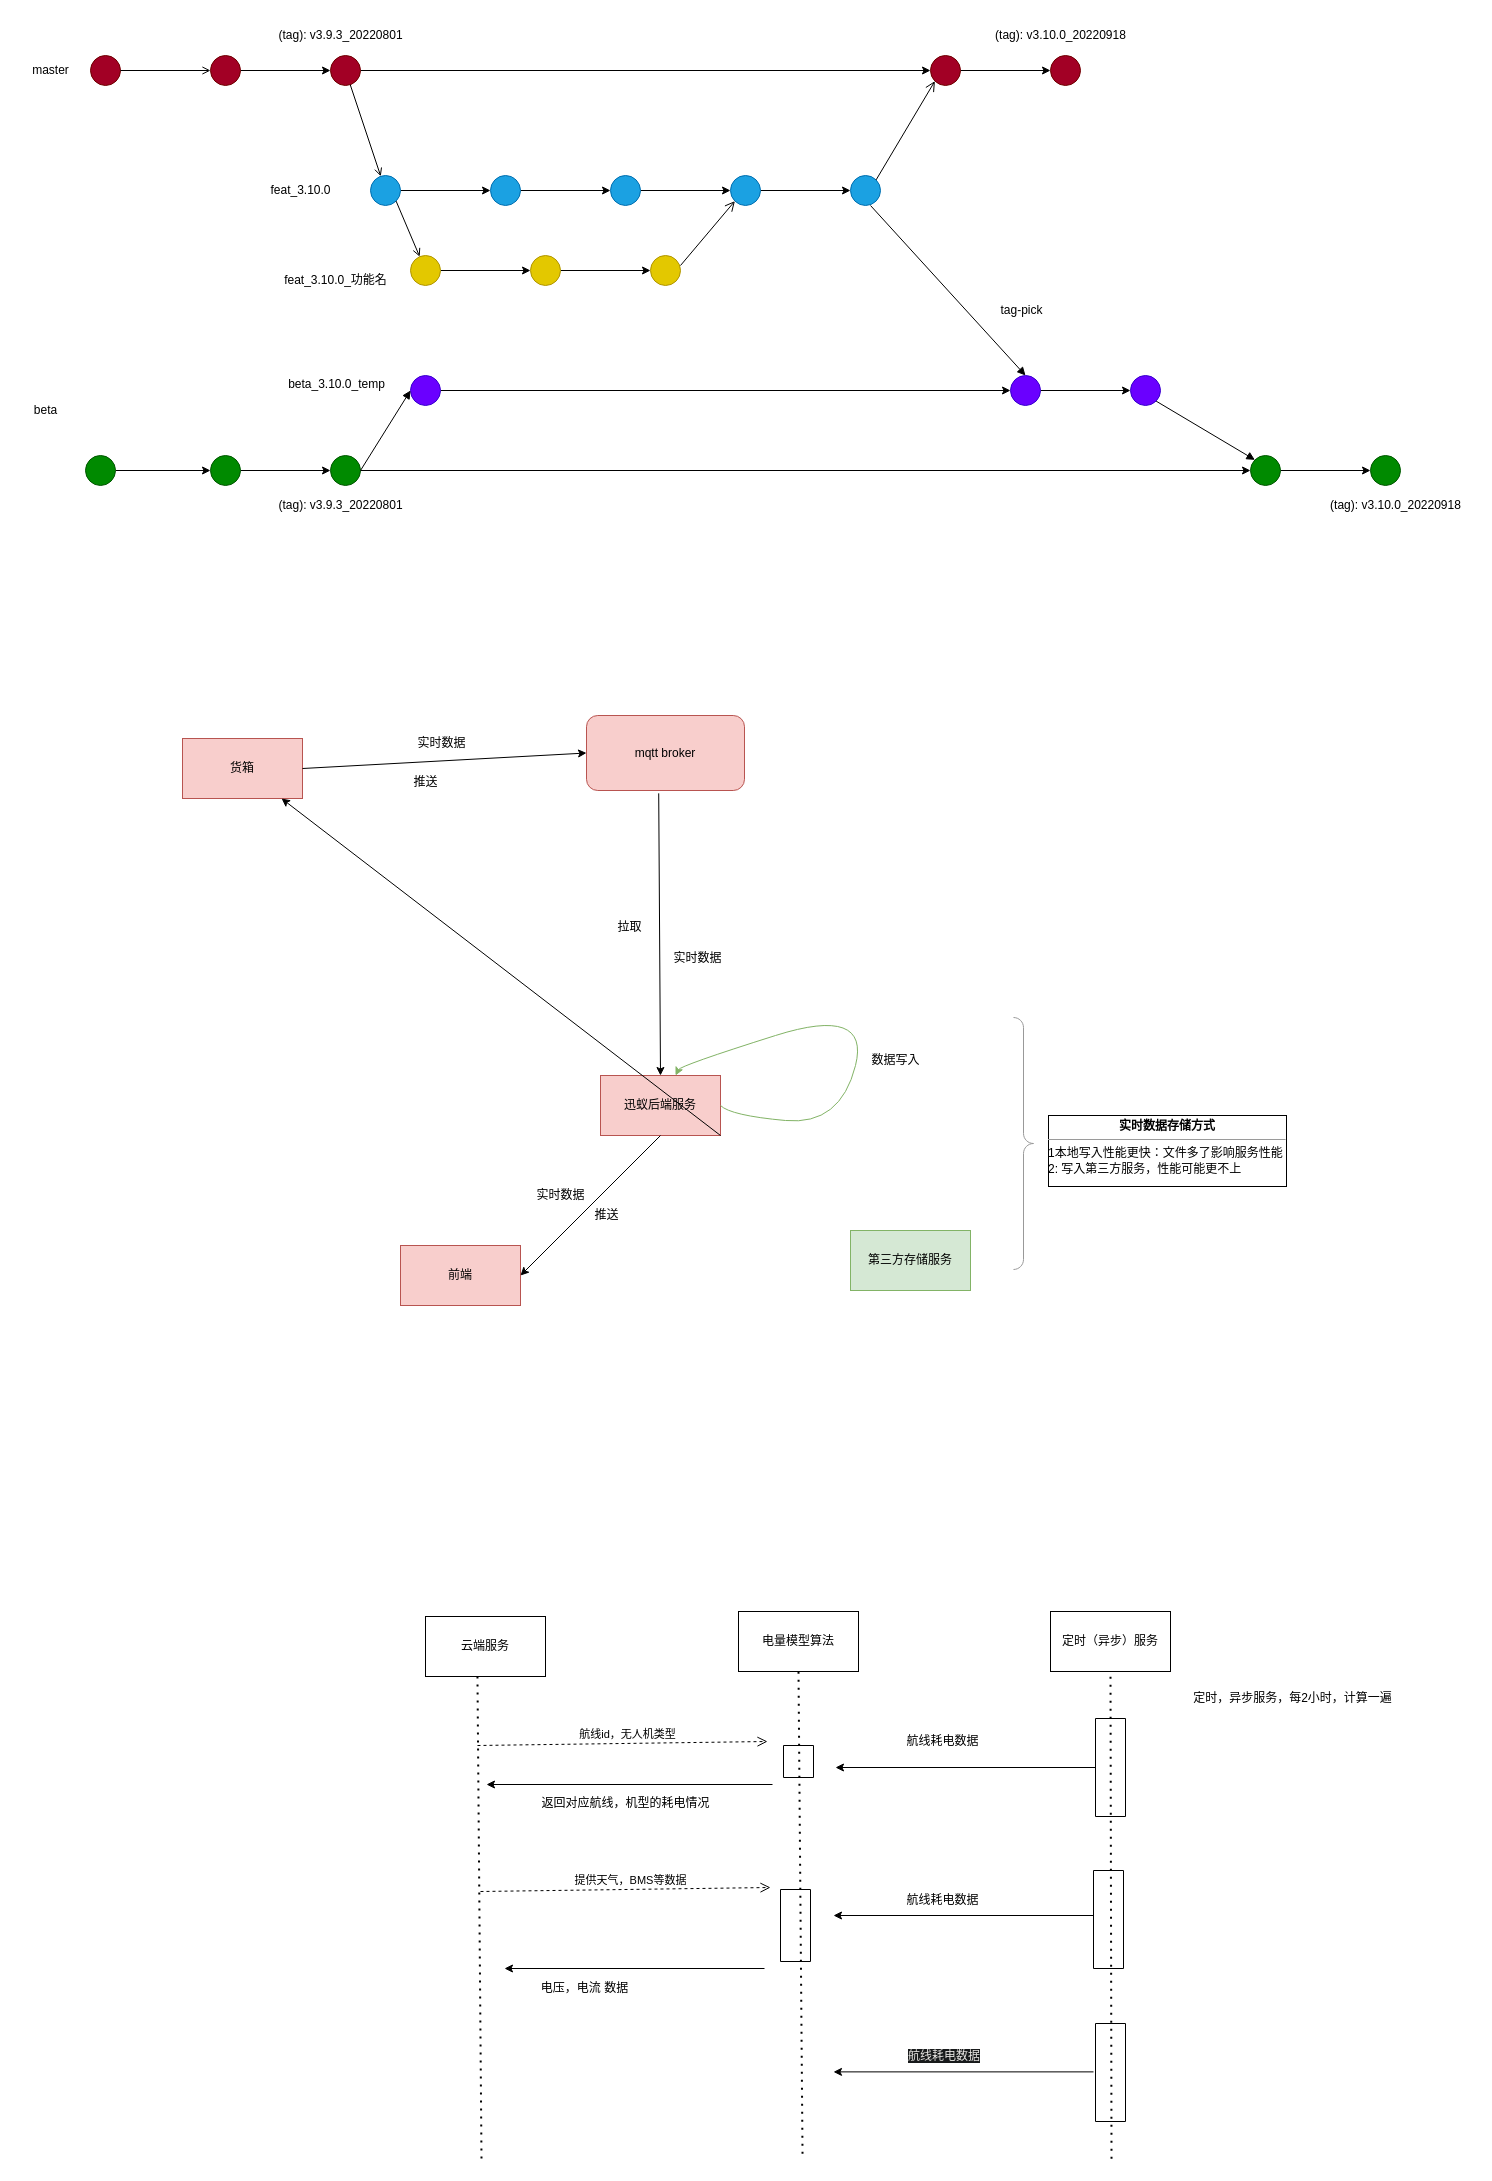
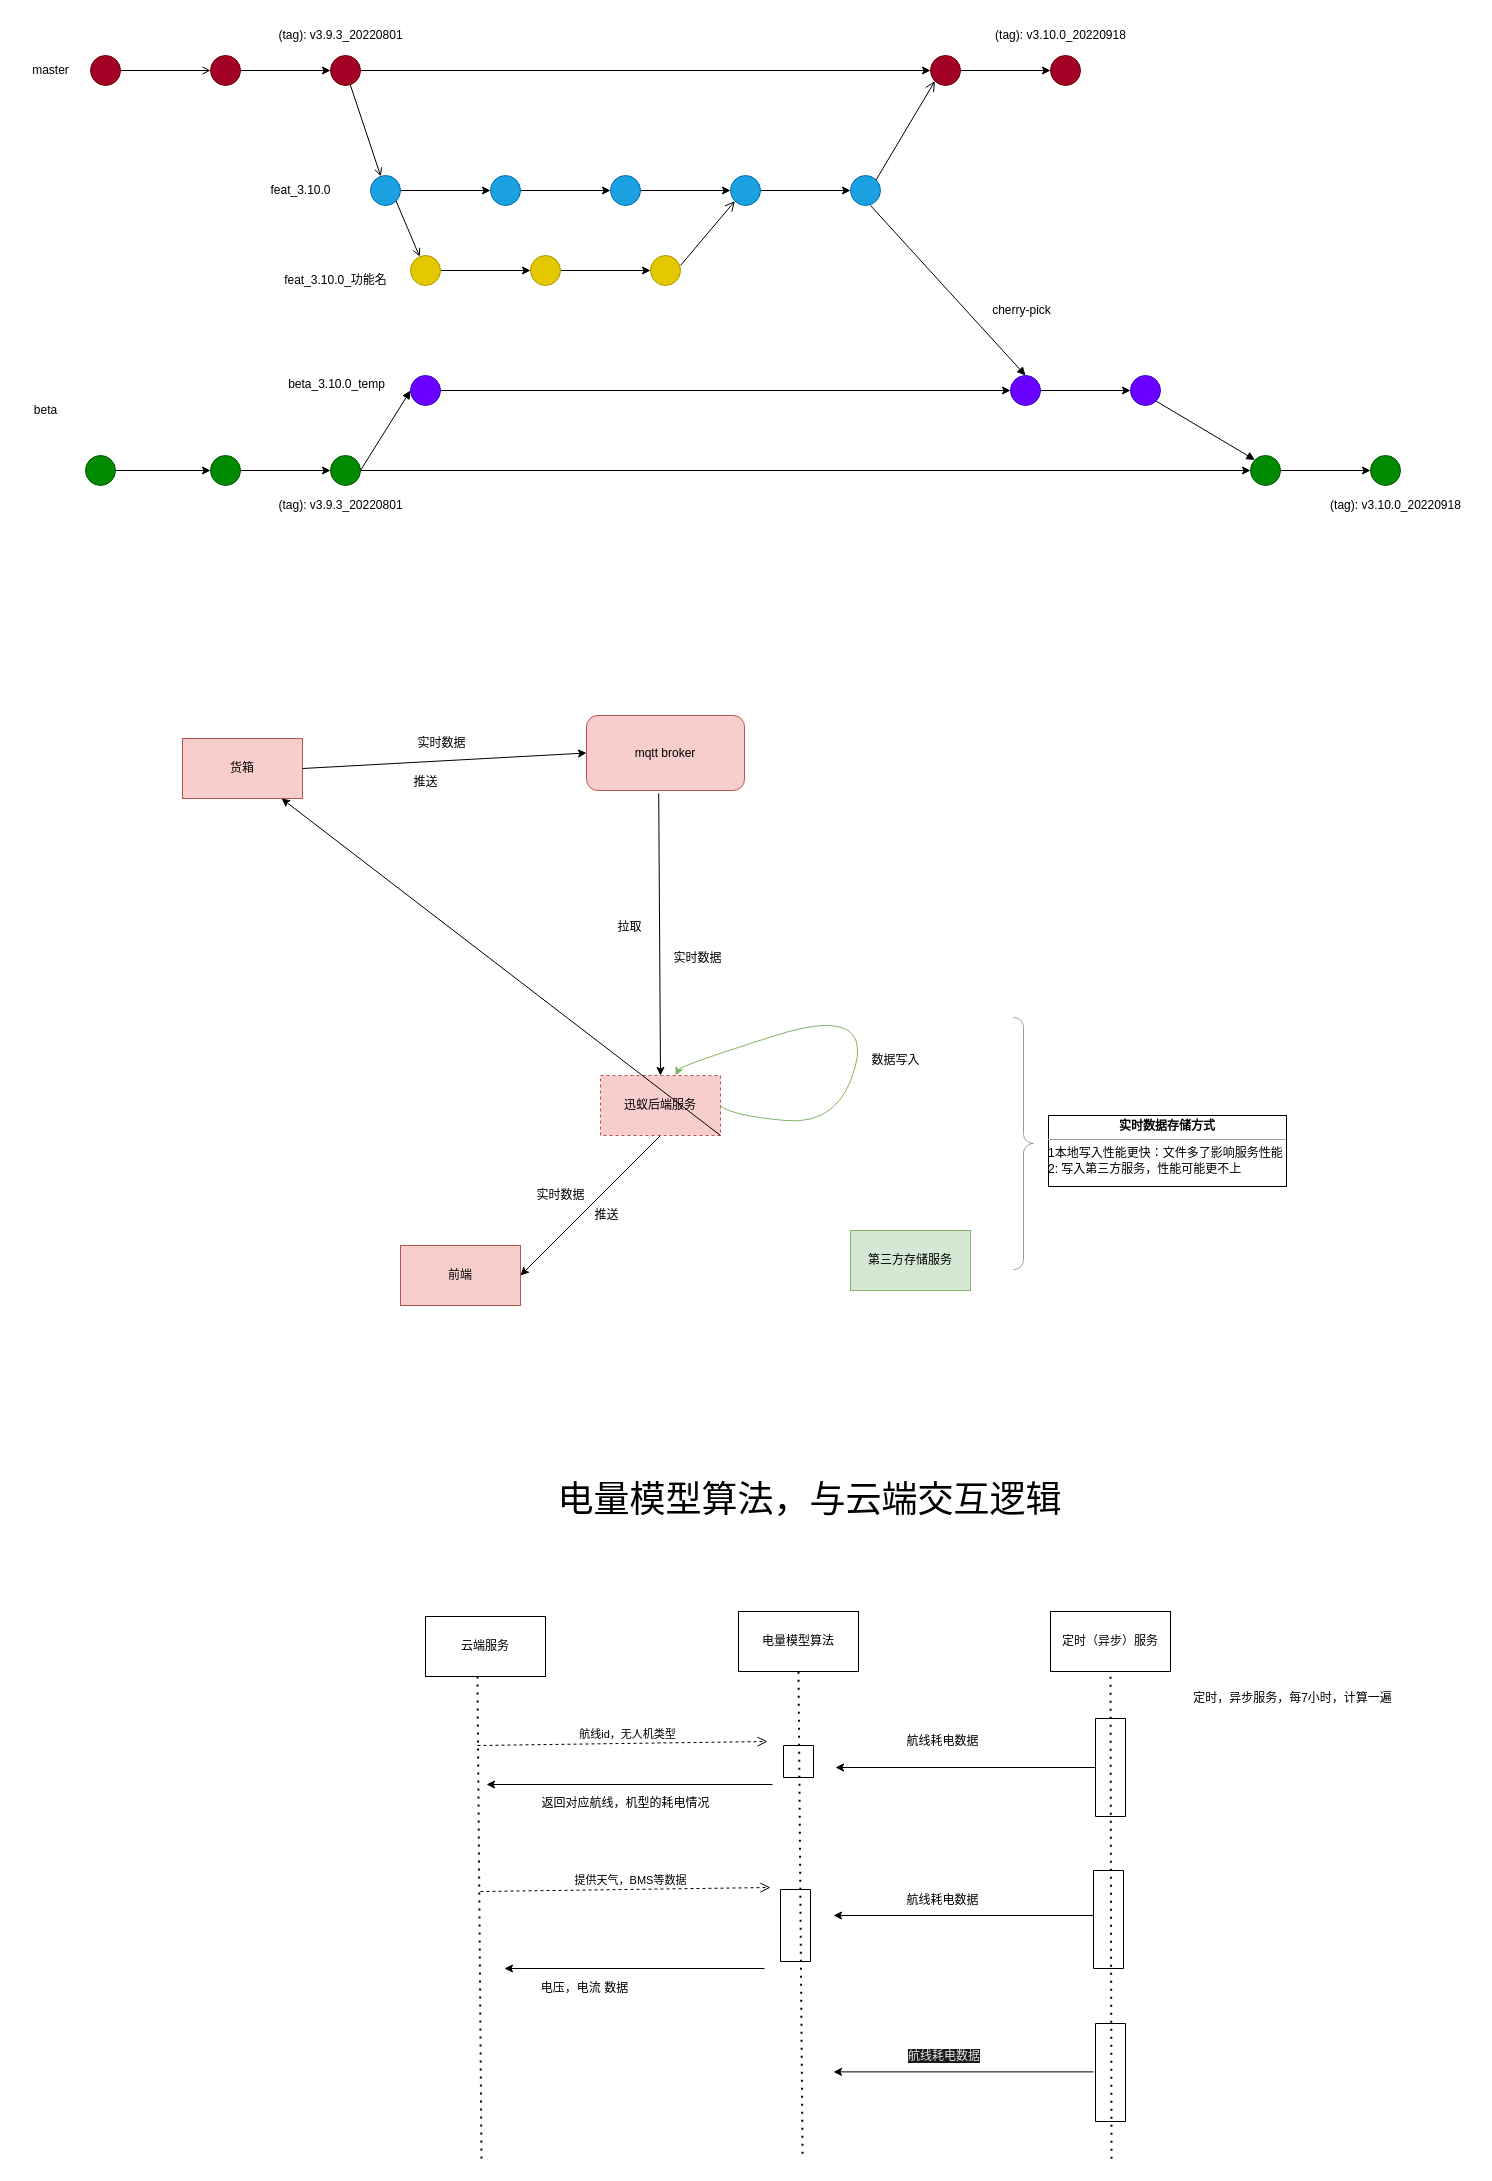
node "tag-pick": label "tag-pick" -> "cherry-pick"
node "迅蚁后端服务": style solid -> dashed
node "电量模型算法，与云端交互逻辑": added
node "定时，异步服务，每2小时，计算一遍": label "定时，异步服务，每2小时，计算一遍" -> "定时，异步服务，每7小时，计算一遍"
